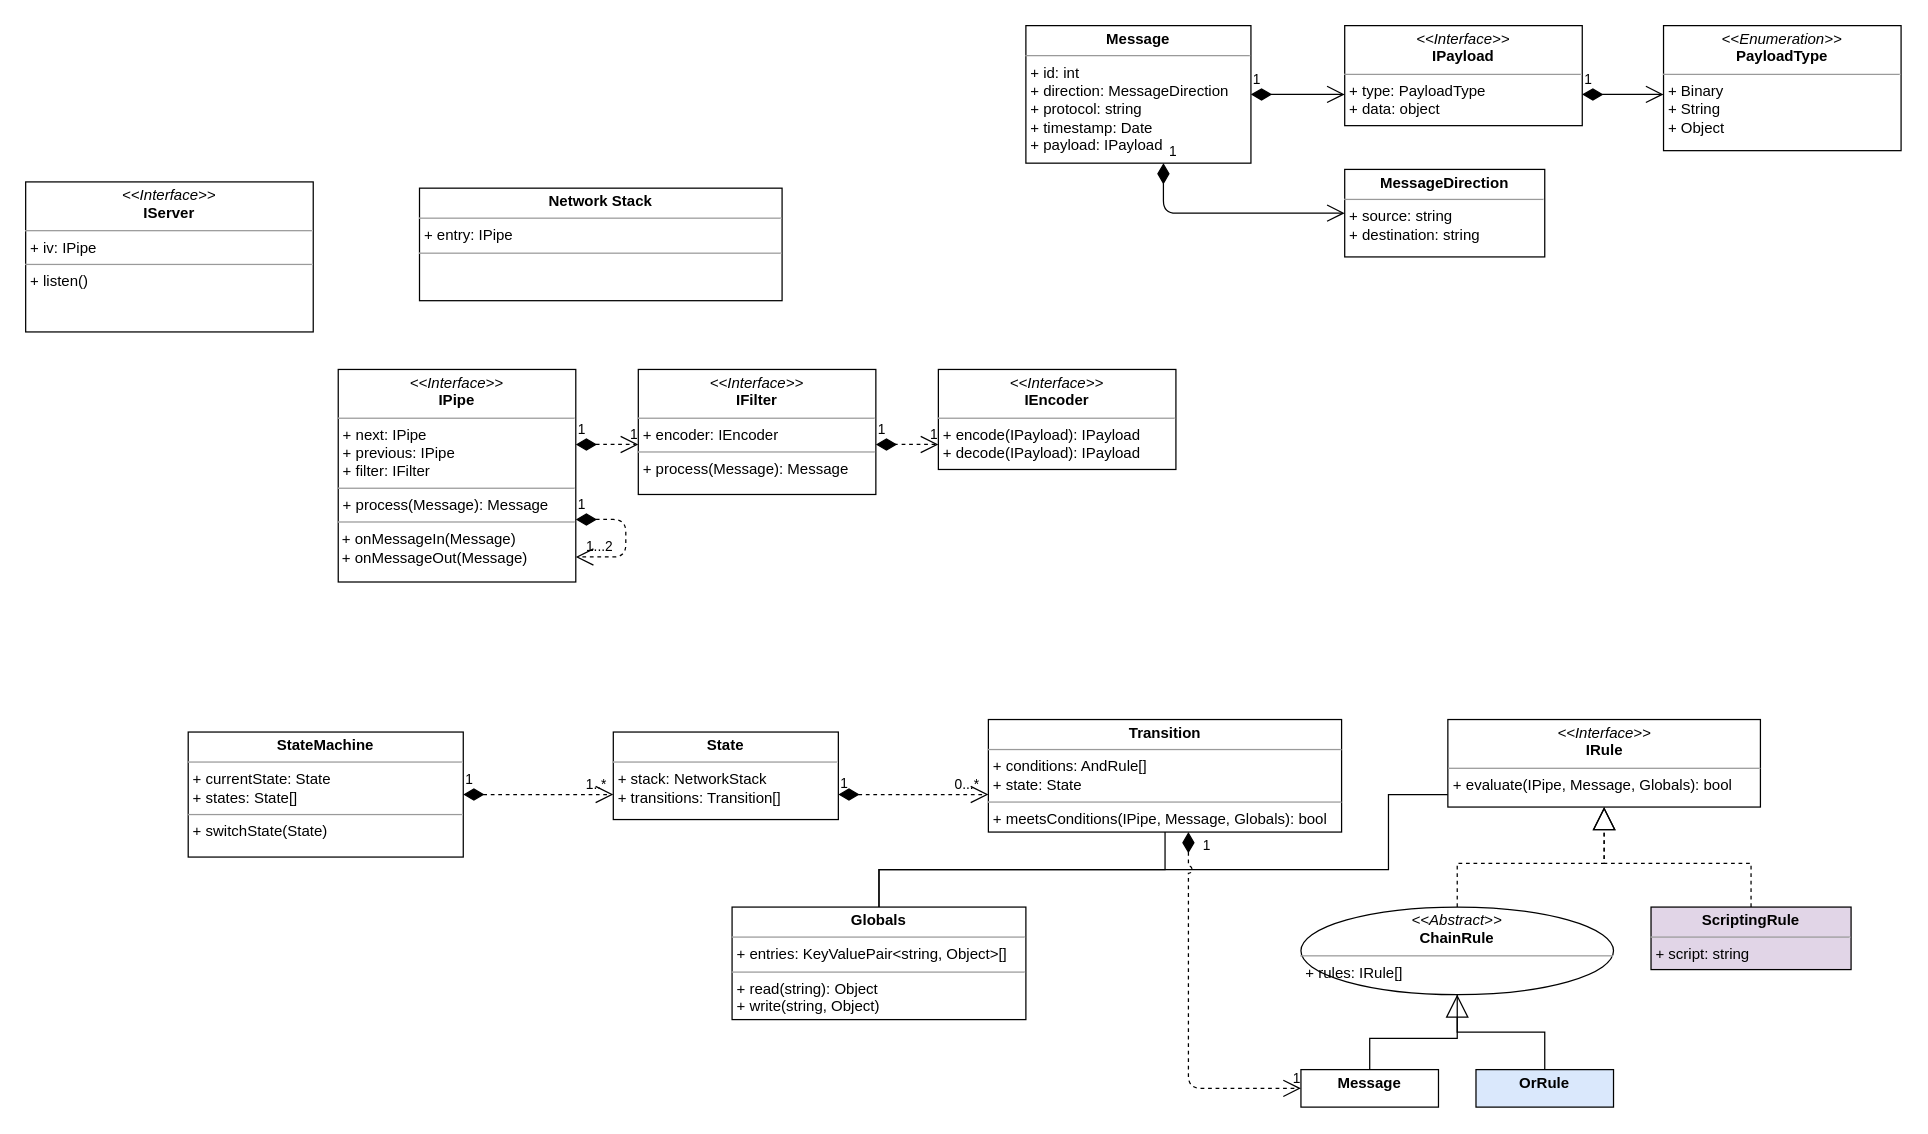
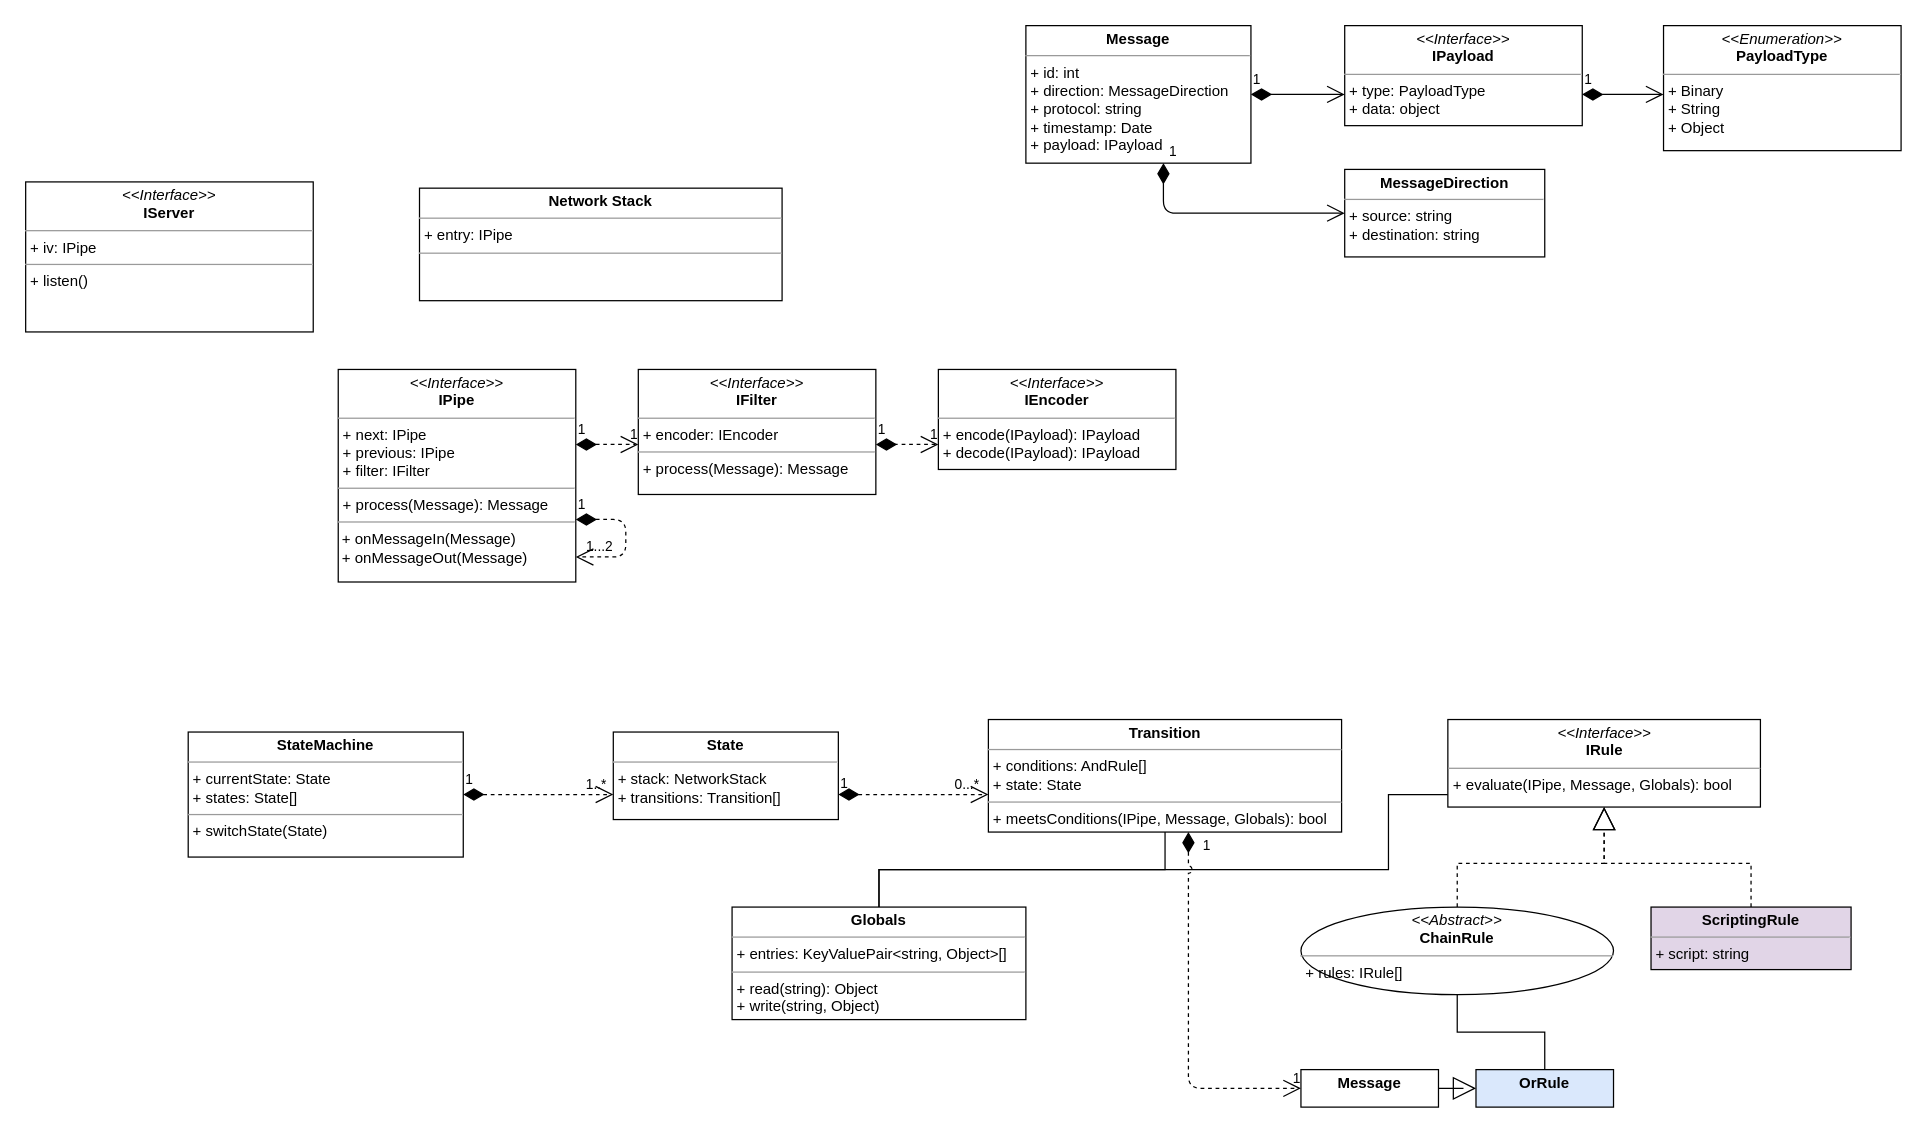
edge "Message" -> "<<Abstract>> ChainRule + rules: IRule[]": now "Message" -> "OrRule"
